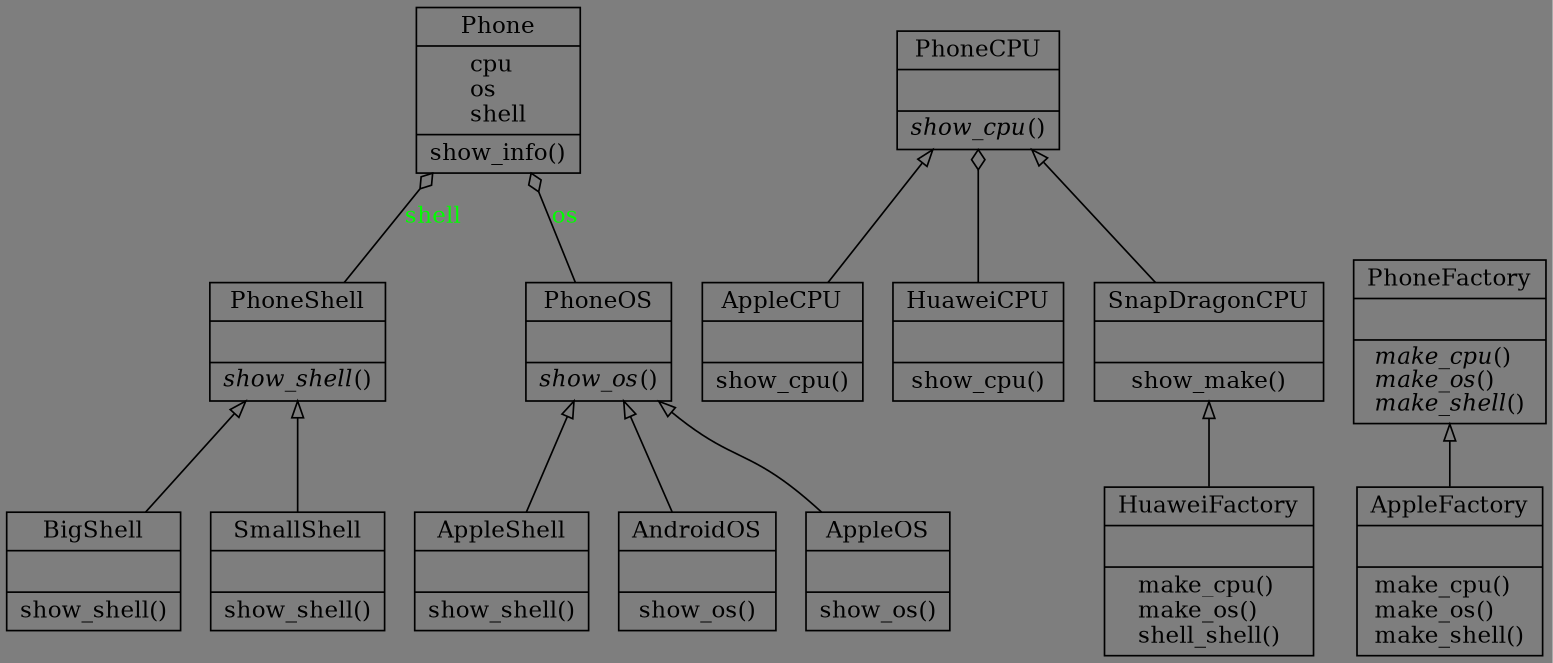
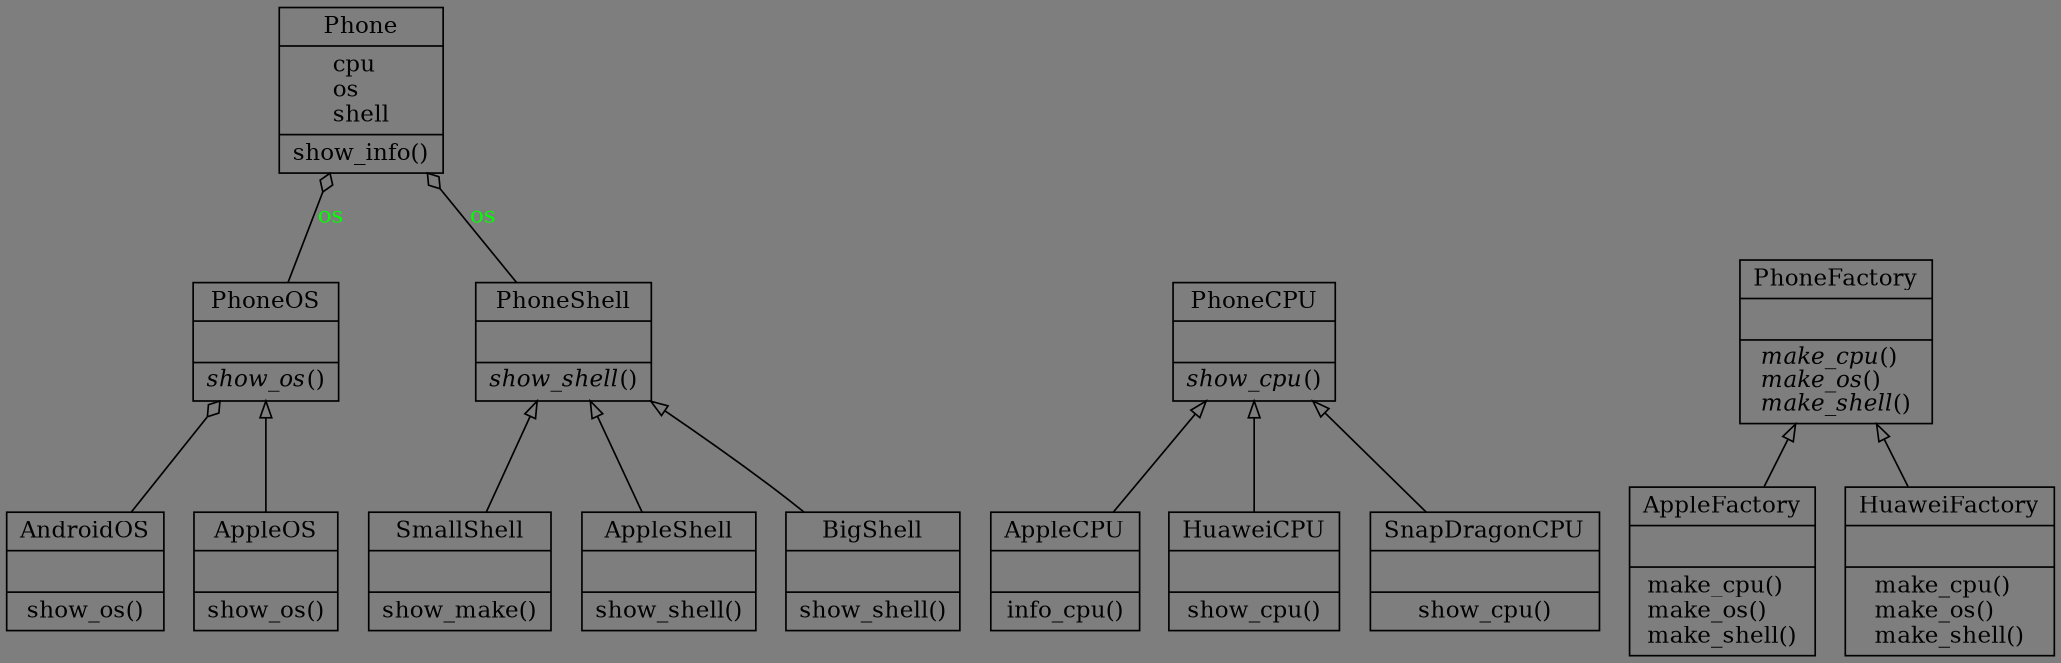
edge "PhoneShell" -> "Phone": label "shell" -> "os"
edge "HuaweiCPU" -> "PhoneCPU": arrowhead odiamond -> empty
node "AppleCPU": text "show_cpu()" -> "info_cpu()"
node "SnapDragonCPU": text "show_make()" -> "show_cpu()"
edge "HuaweiFactory" -> "SnapDragonCPU": now "HuaweiFactory" -> "PhoneFactory"
edge "AppleShell" -> "PhoneOS": now "AppleShell" -> "PhoneShell"
edge "AndroidOS" -> "PhoneOS": arrowhead empty -> odiamond
node "SmallShell": text "show_shell()" -> "show_make()"
node "HuaweiFactory": text "shell_shell()" -> "make_shell()"
